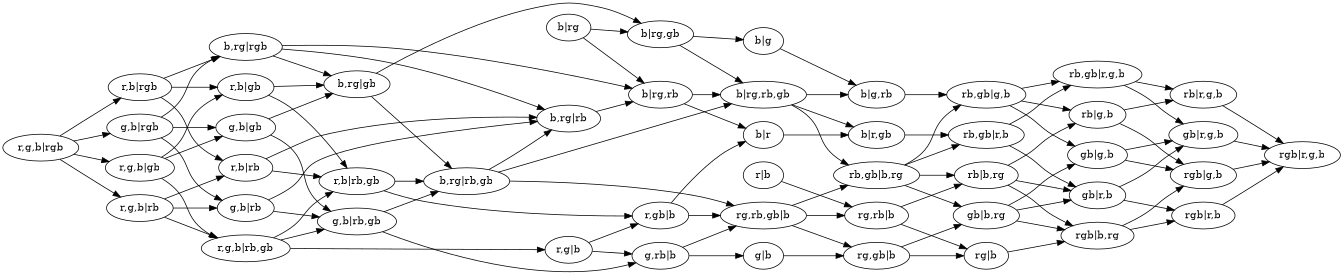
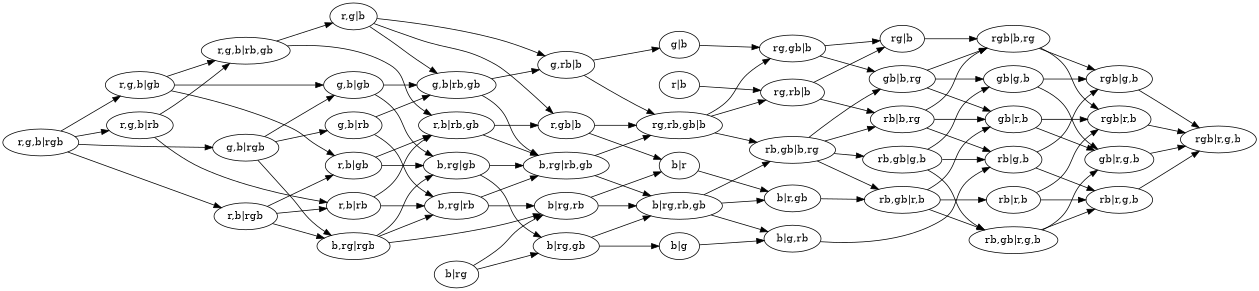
edge "b|g,rb" -> "rb,gb|g,b": now "b|g,rb" -> "rb|g,b"
edge "b,rg|rb,gb" -> "b,rg|rb": reversed
node "rb|r,b": added
edge "r,g,b|rb" -> "g,b|rb": removed
edge "r,g,b|rb,gb" -> "g,b|rb,gb": now "r,g|b" -> "g,b|rb,gb"
